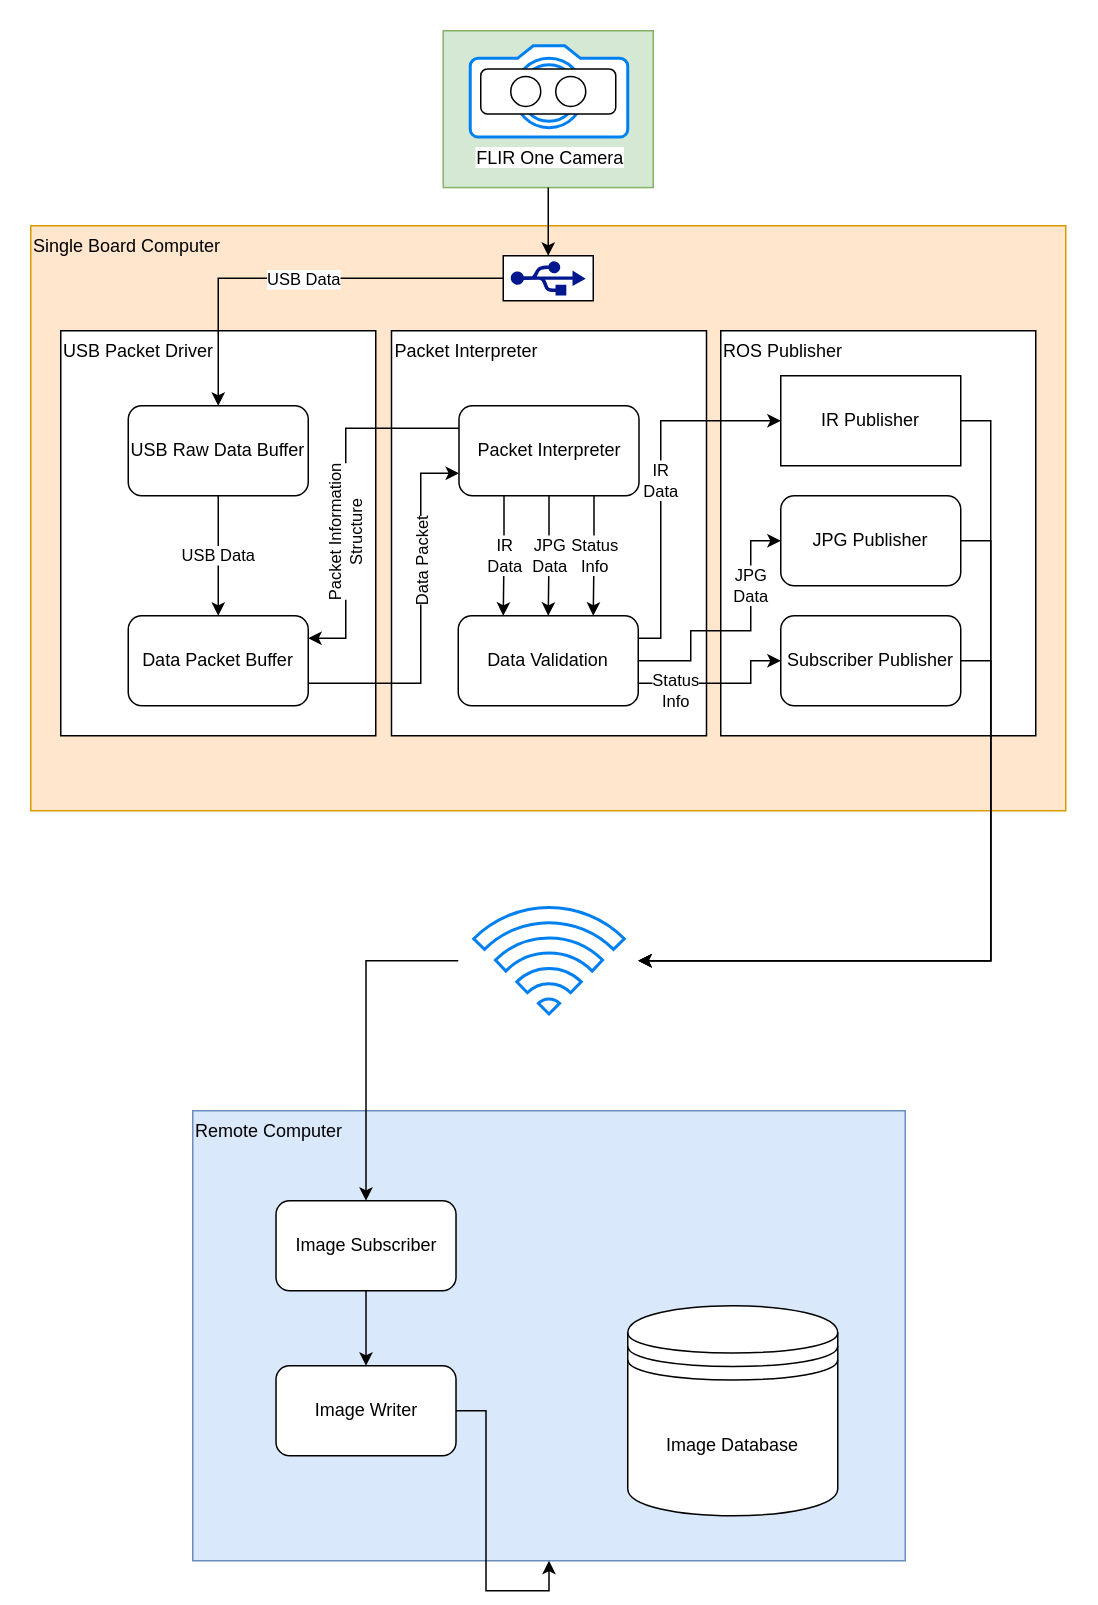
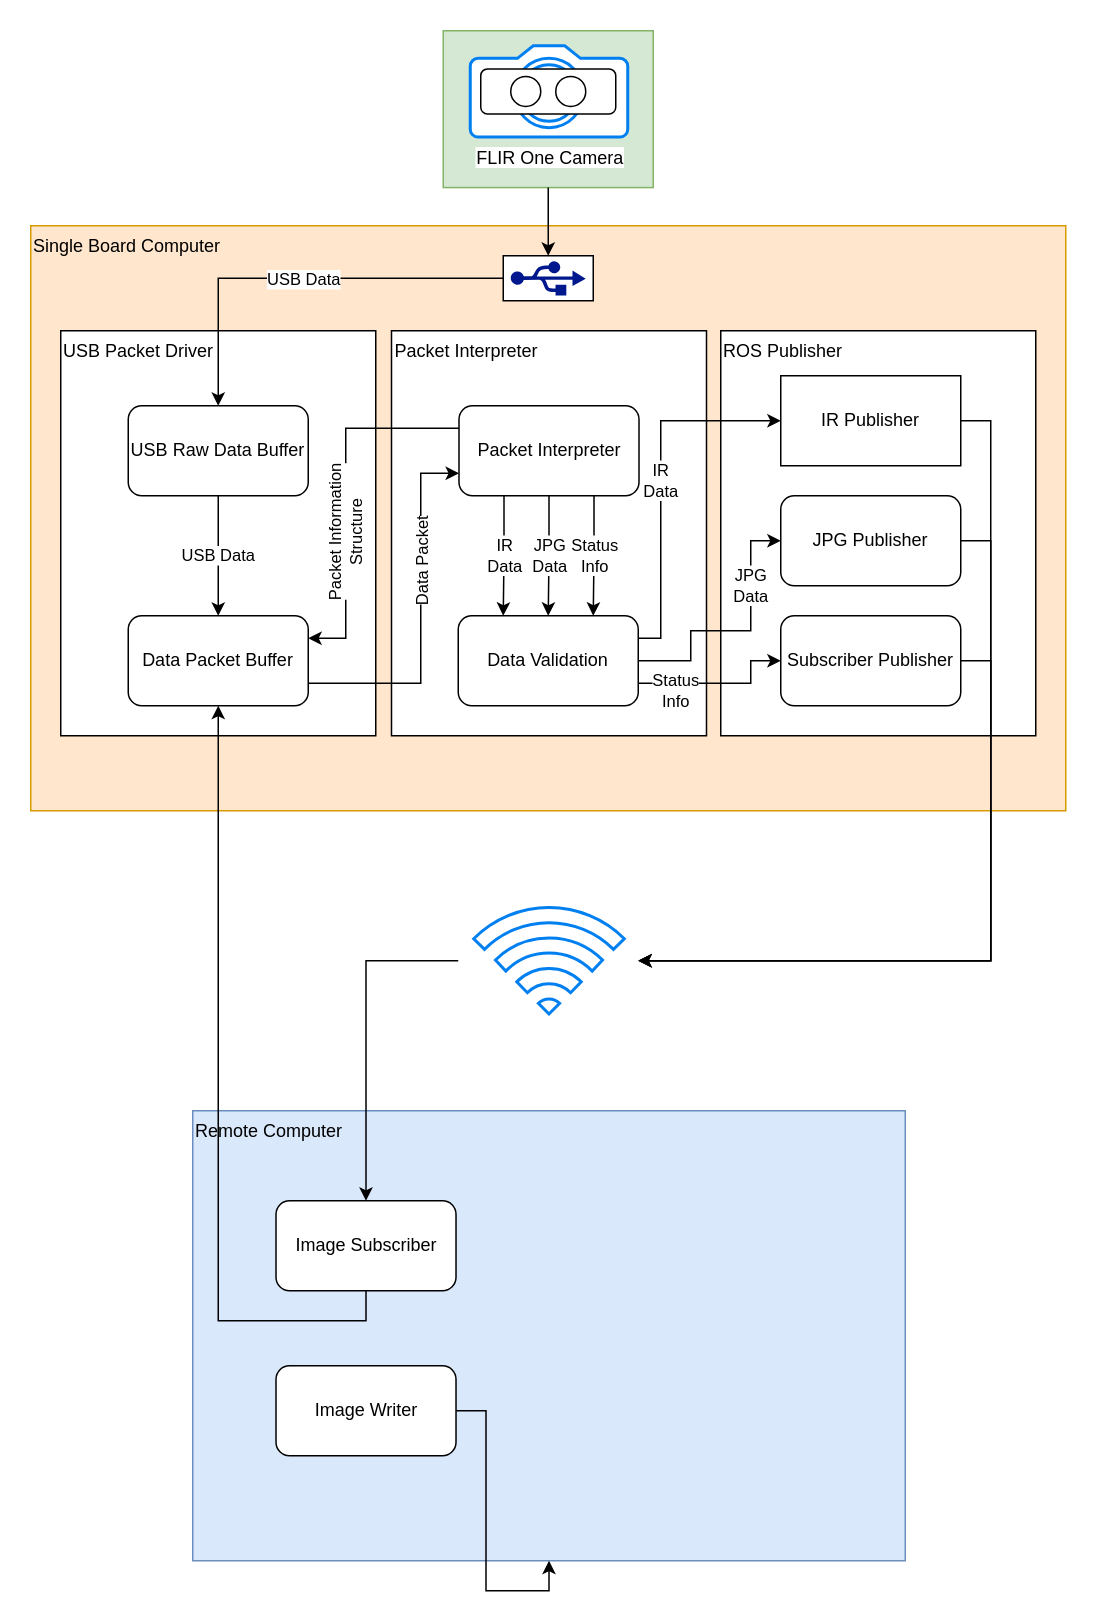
edge "Image Subscriber" -> "Image Writer": now "Image Subscriber" -> "Data Packet Buffer"
node "Image Database": removed
